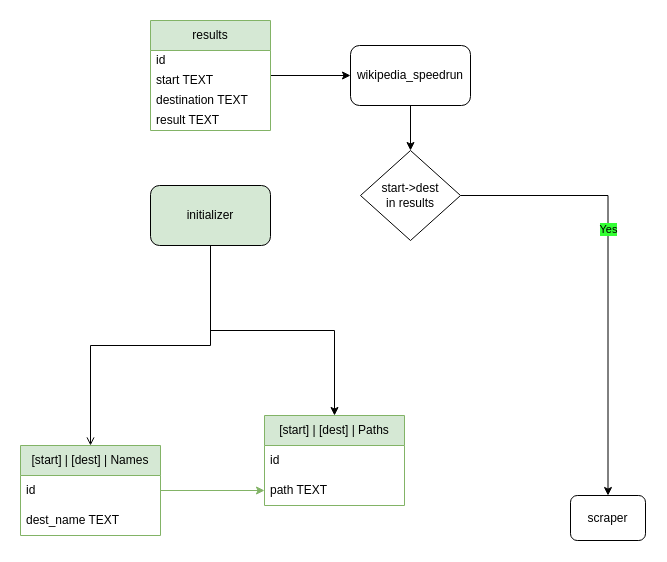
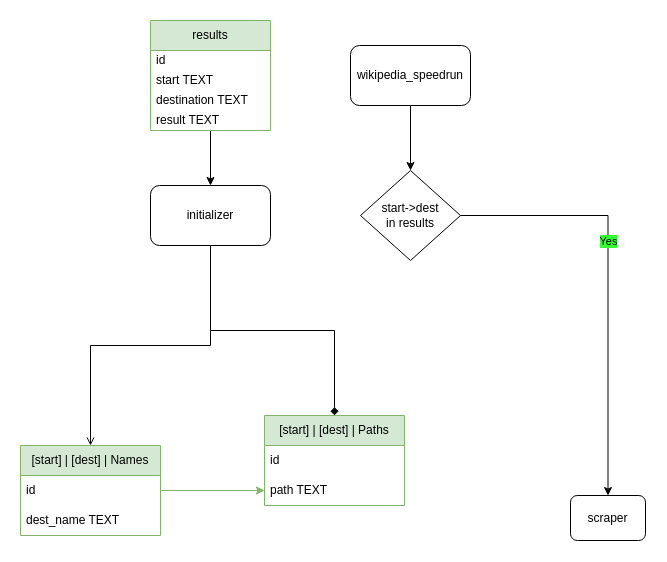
edge "results" -> "wikipedia_speedrun": now "results" -> "initializer"
node "start->dest in results": moved (411, 196) -> (411, 216)
node "initializer": fillcolor #d5e8d4 -> #ffffff
edge "initializer" -> "[start] | [dest] | Paths": arrowhead classic -> diamond
